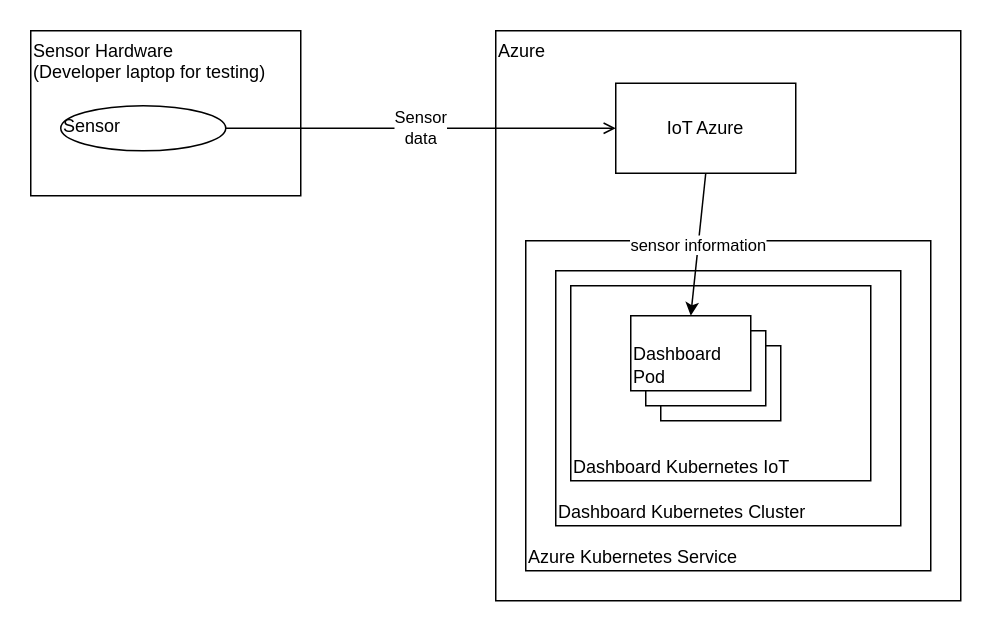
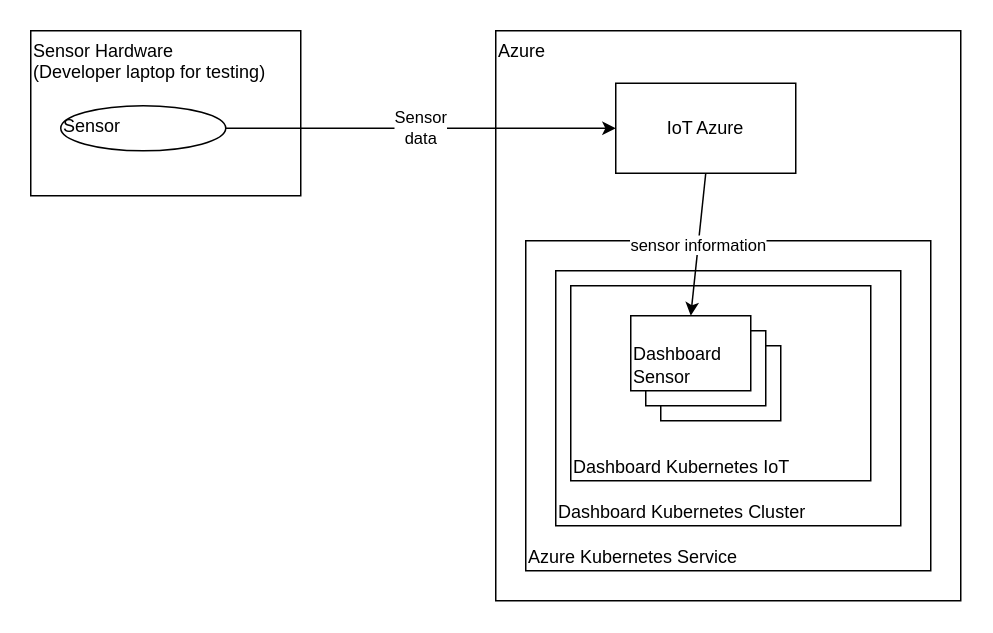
edge "Sensor" -> "IoT Azure": arrowhead open -> classic
node "Dashboard Pod": label "Dashboard Pod" -> "Dashboard Sensor"
